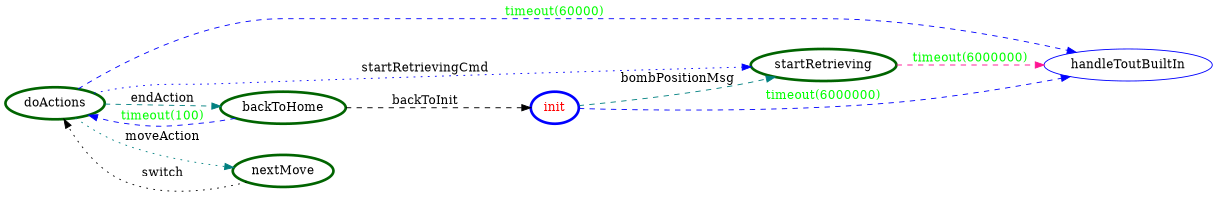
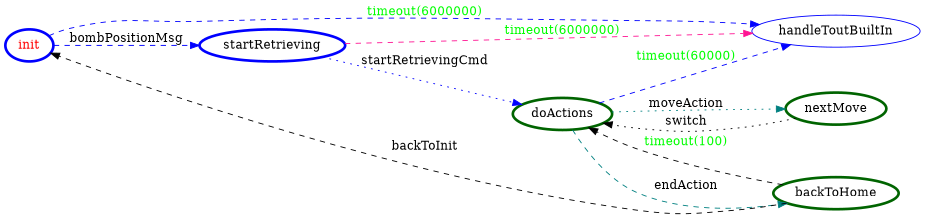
node "startRetrieving": color darkgreen -> blue
edge "doActions" -> "startRetrieving": reversed
edge "init" -> "startRetrieving": color teal -> blue
edge "backToHome" -> "doActions": color blue -> black
